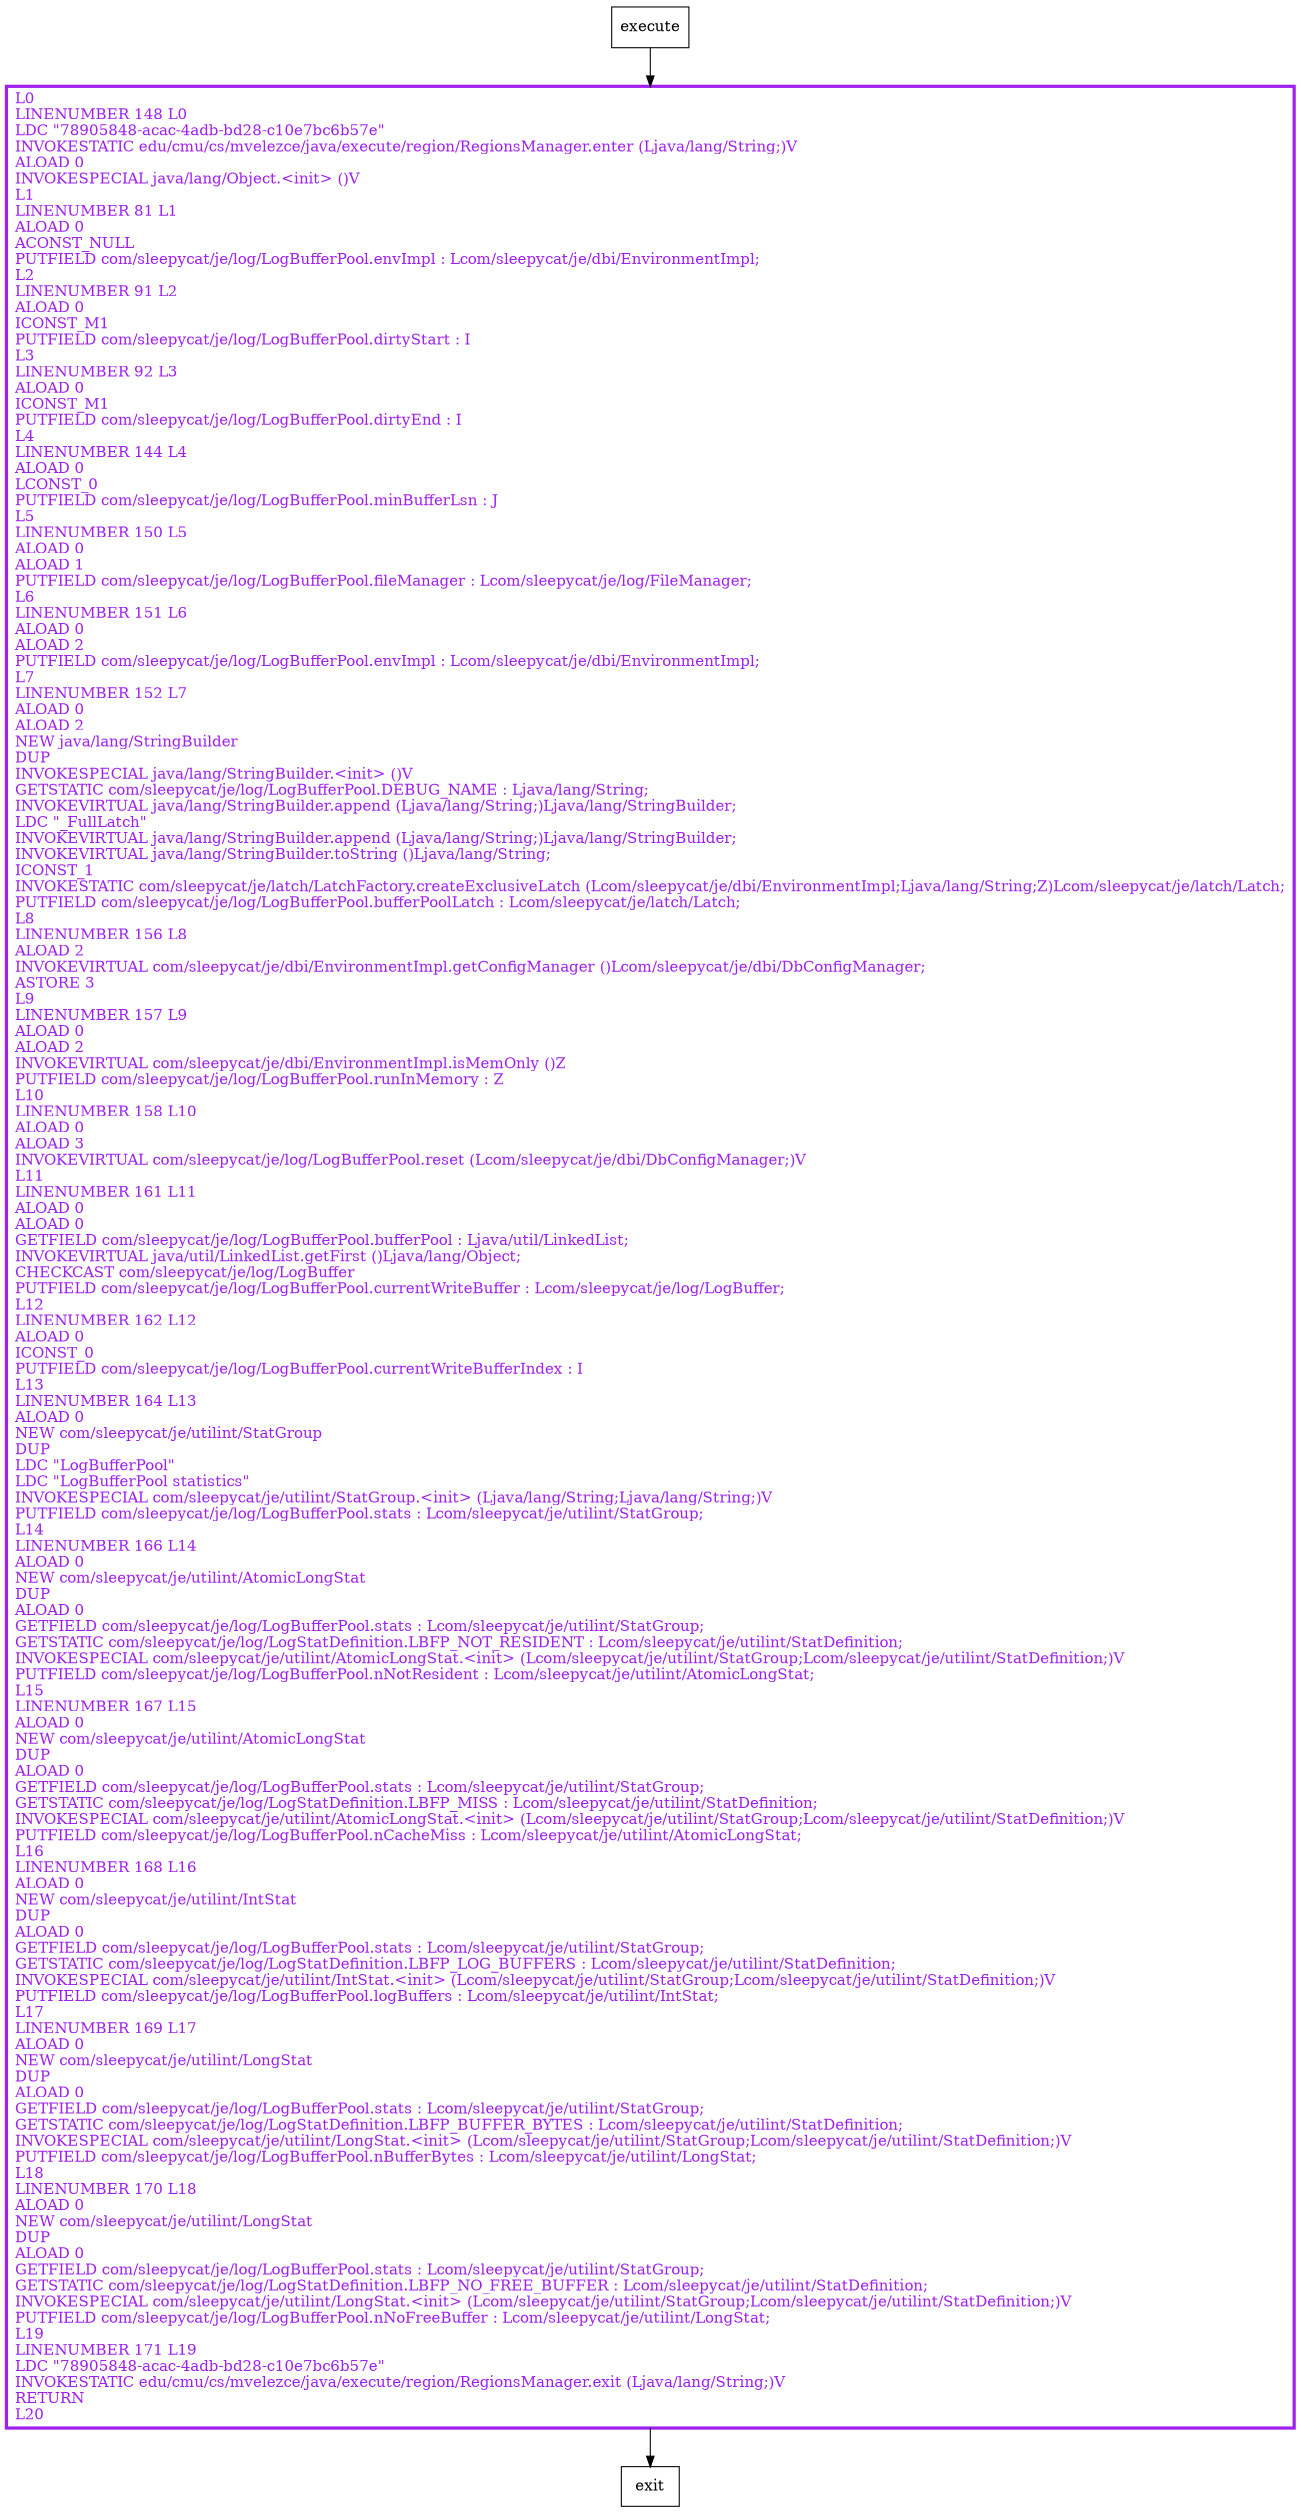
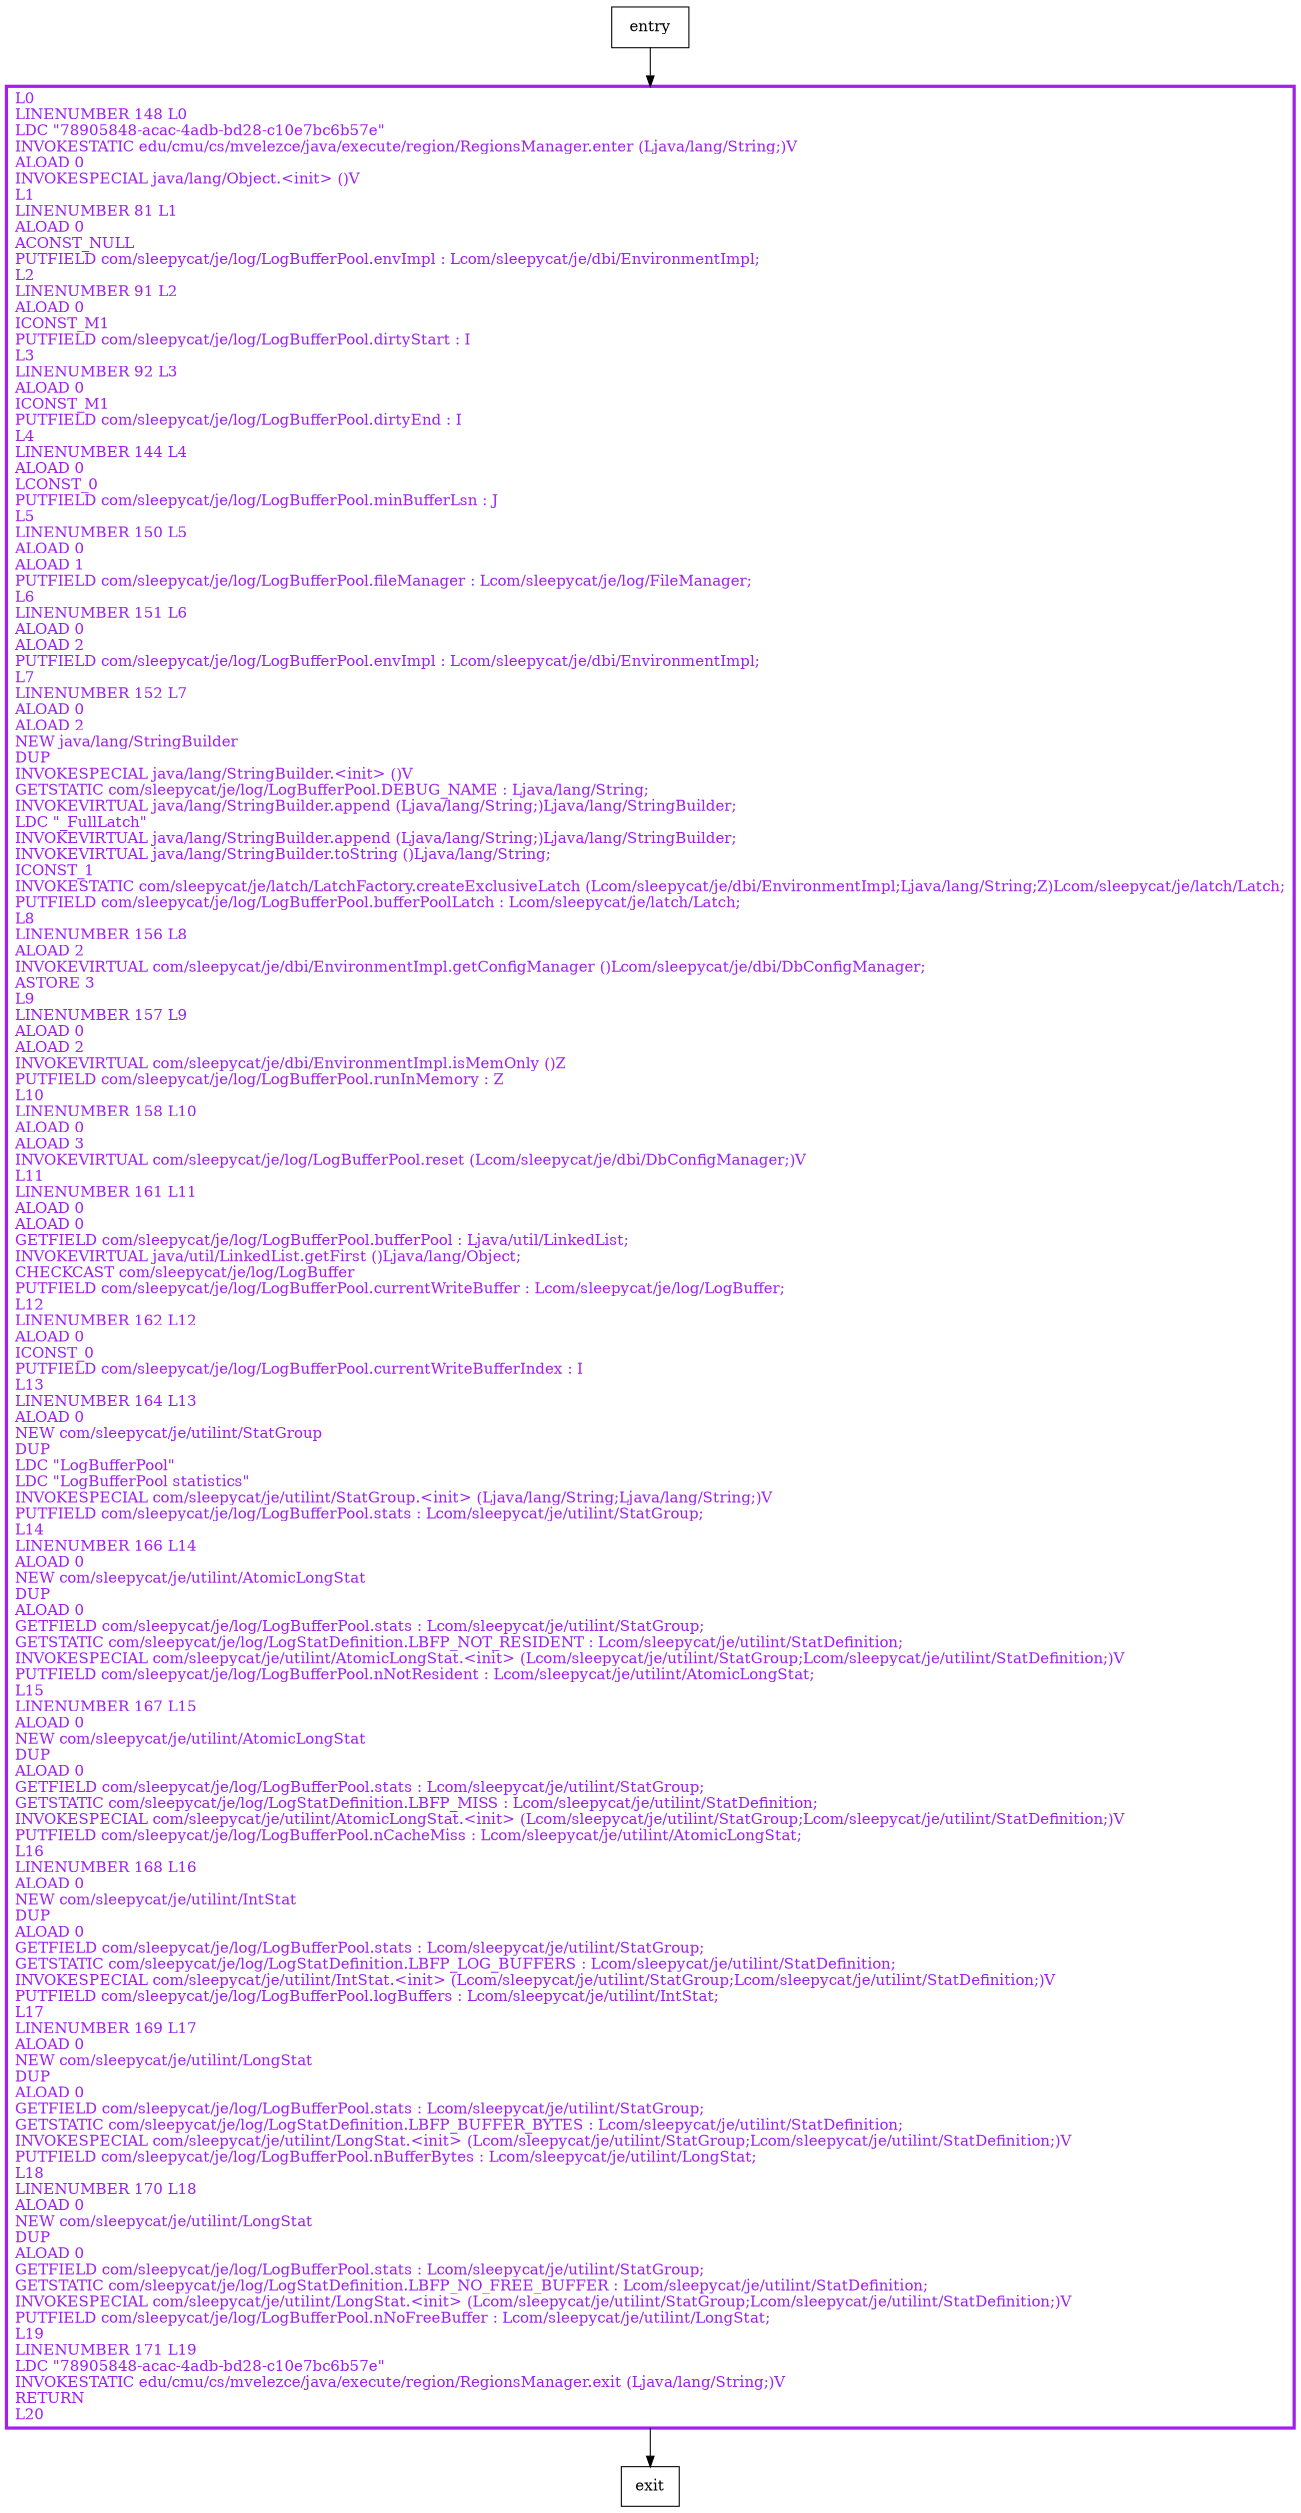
node "execute": label "execute" -> "entry"
